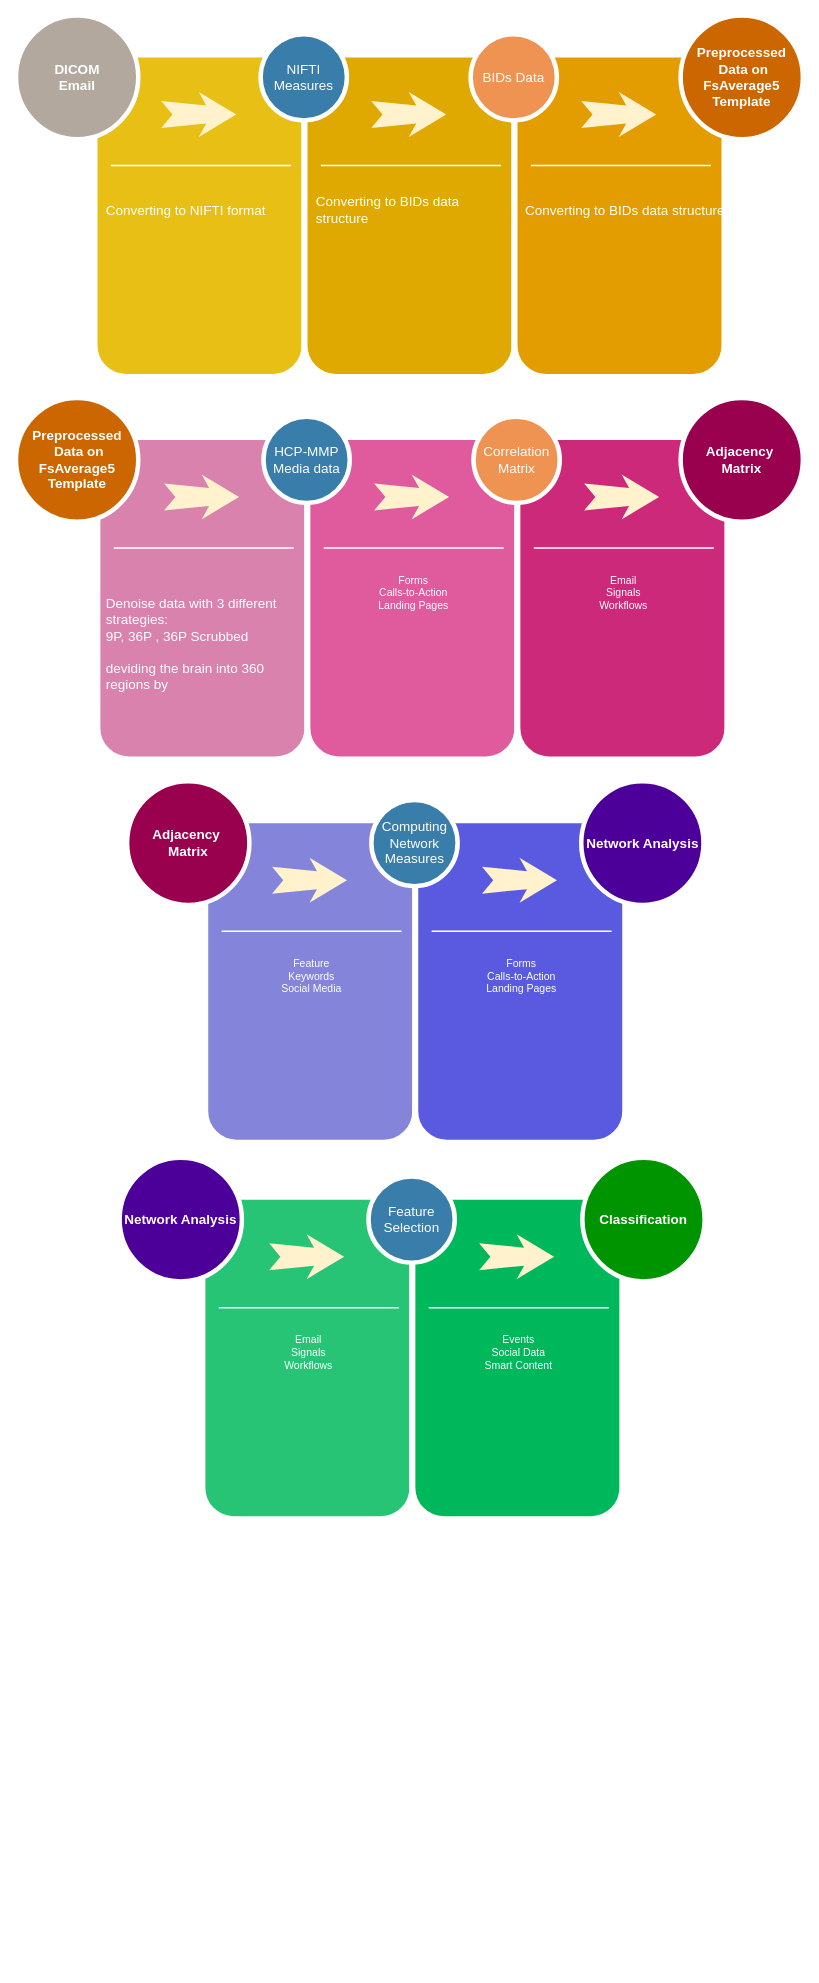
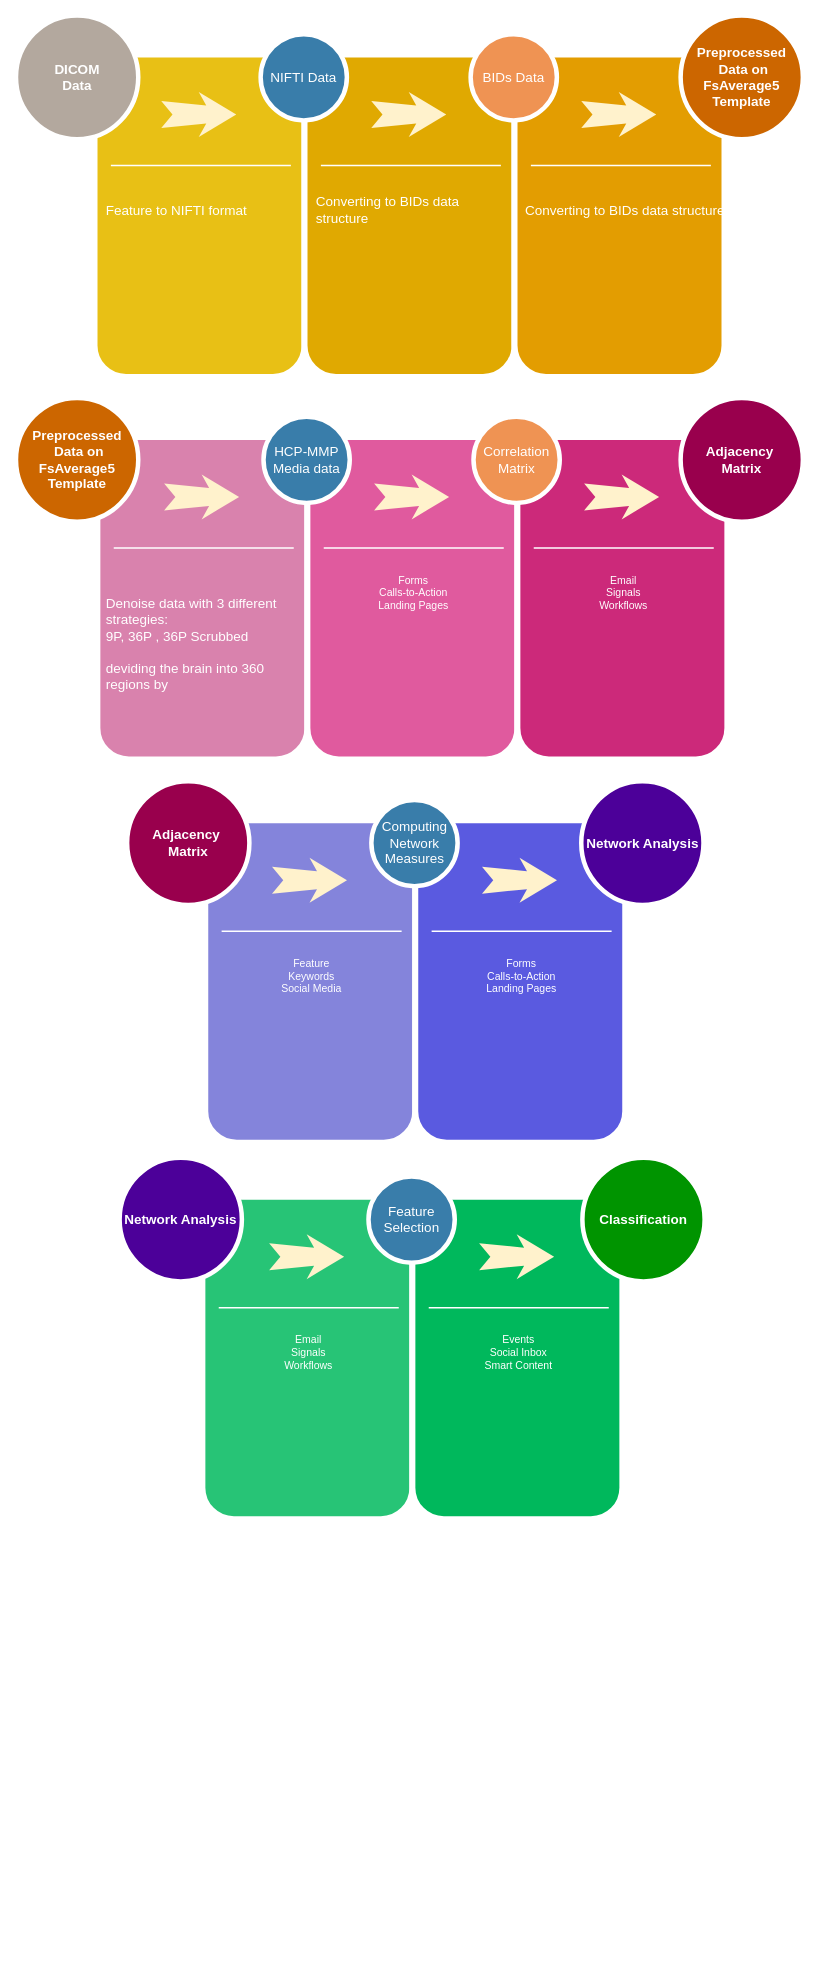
node "DICOM Email": label "DICOM Email" -> "DICOM Data"
node "NIFTI Measures": label "NIFTI Measures" -> "NIFTI Data"
node "Converting to NIFTI format": label "Converting to NIFTI format" -> "Feature to NIFTI format"
node "Events Social Data Smart Content": label "Events Social Data Smart Content" -> "Events Social Inbox Smart Content"
